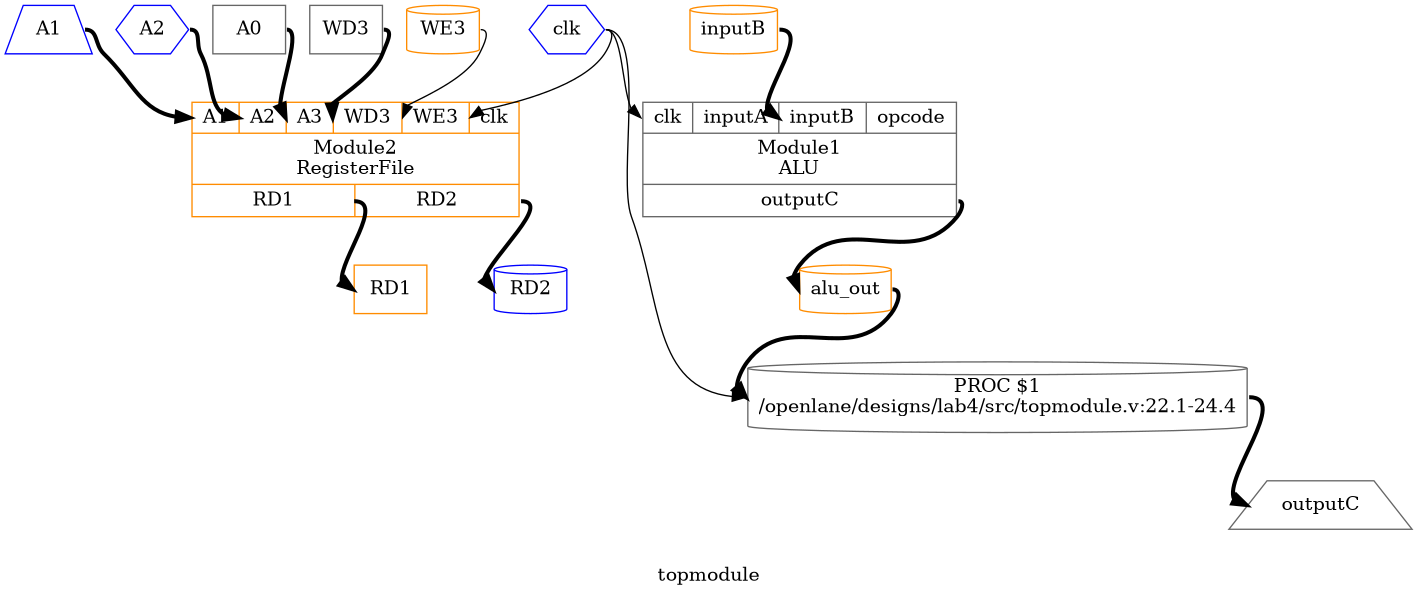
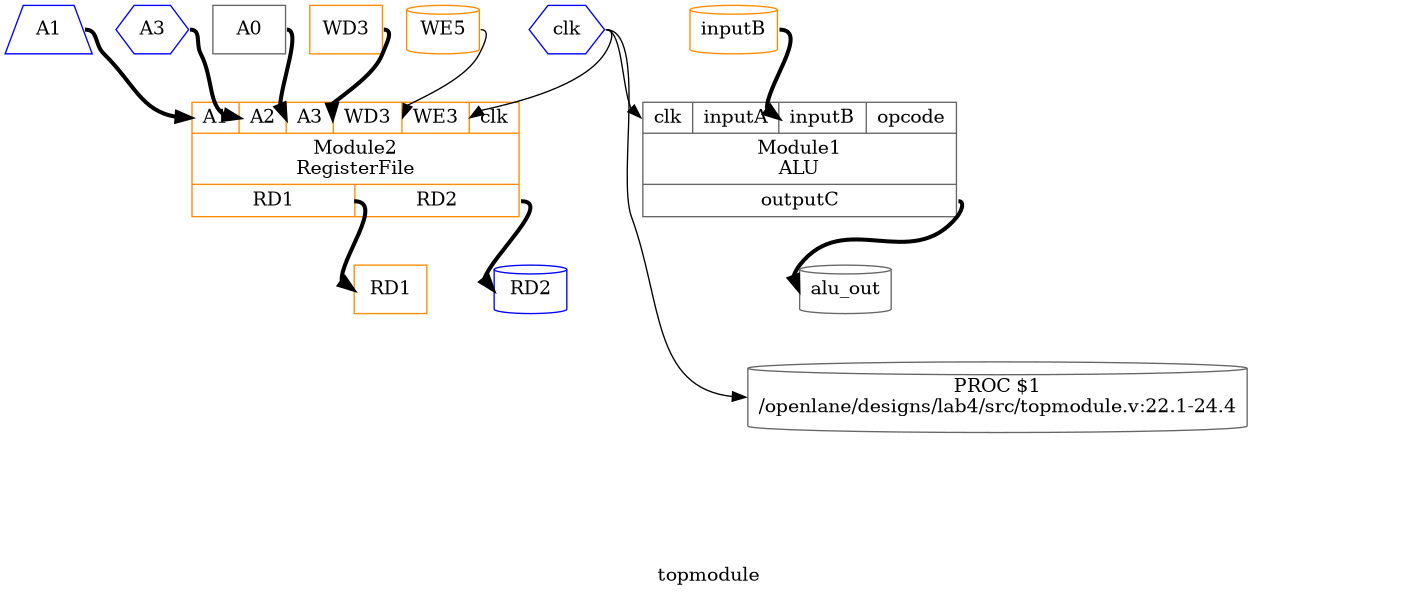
node "A2": label "A2" -> "A3"
node "WD3": color gray40 -> darkorange
node "WE3": label "WE3" -> "WE5"
node "alu_out": color darkorange -> gray40
edge "alu_out" -> "PROC $1 /openlane/designs/lab4/src/topmodule.v:22.1-24.4": removed
node "outputC": removed
